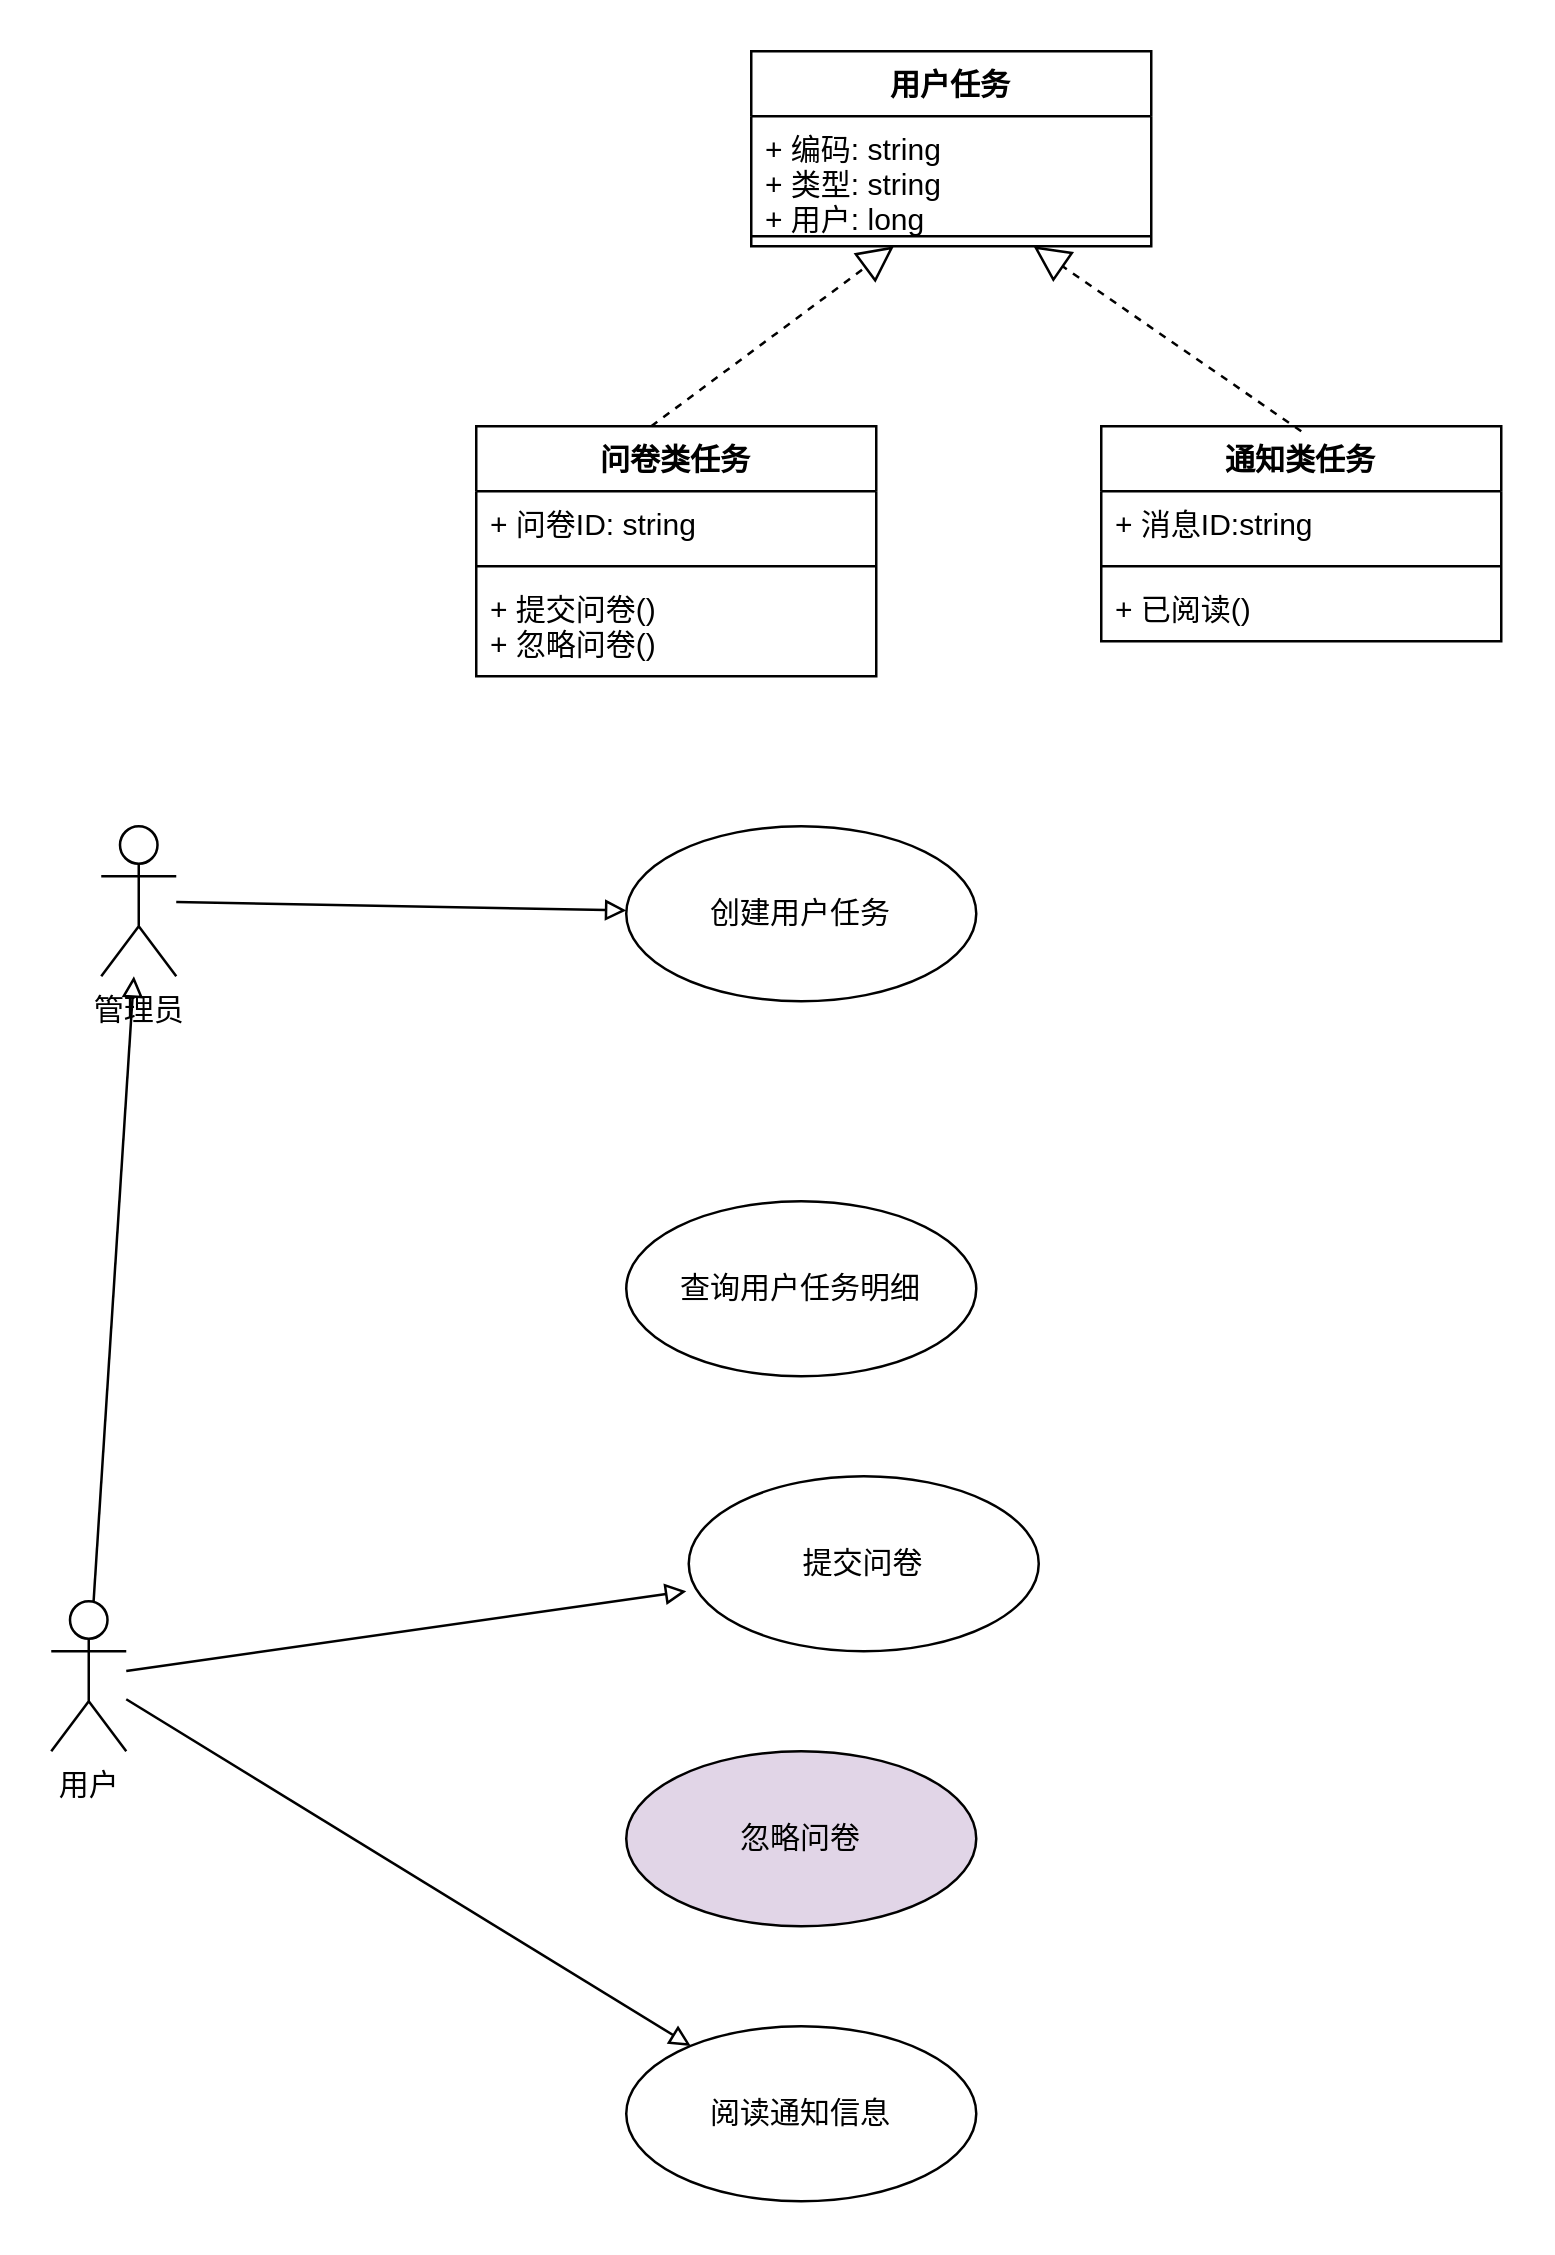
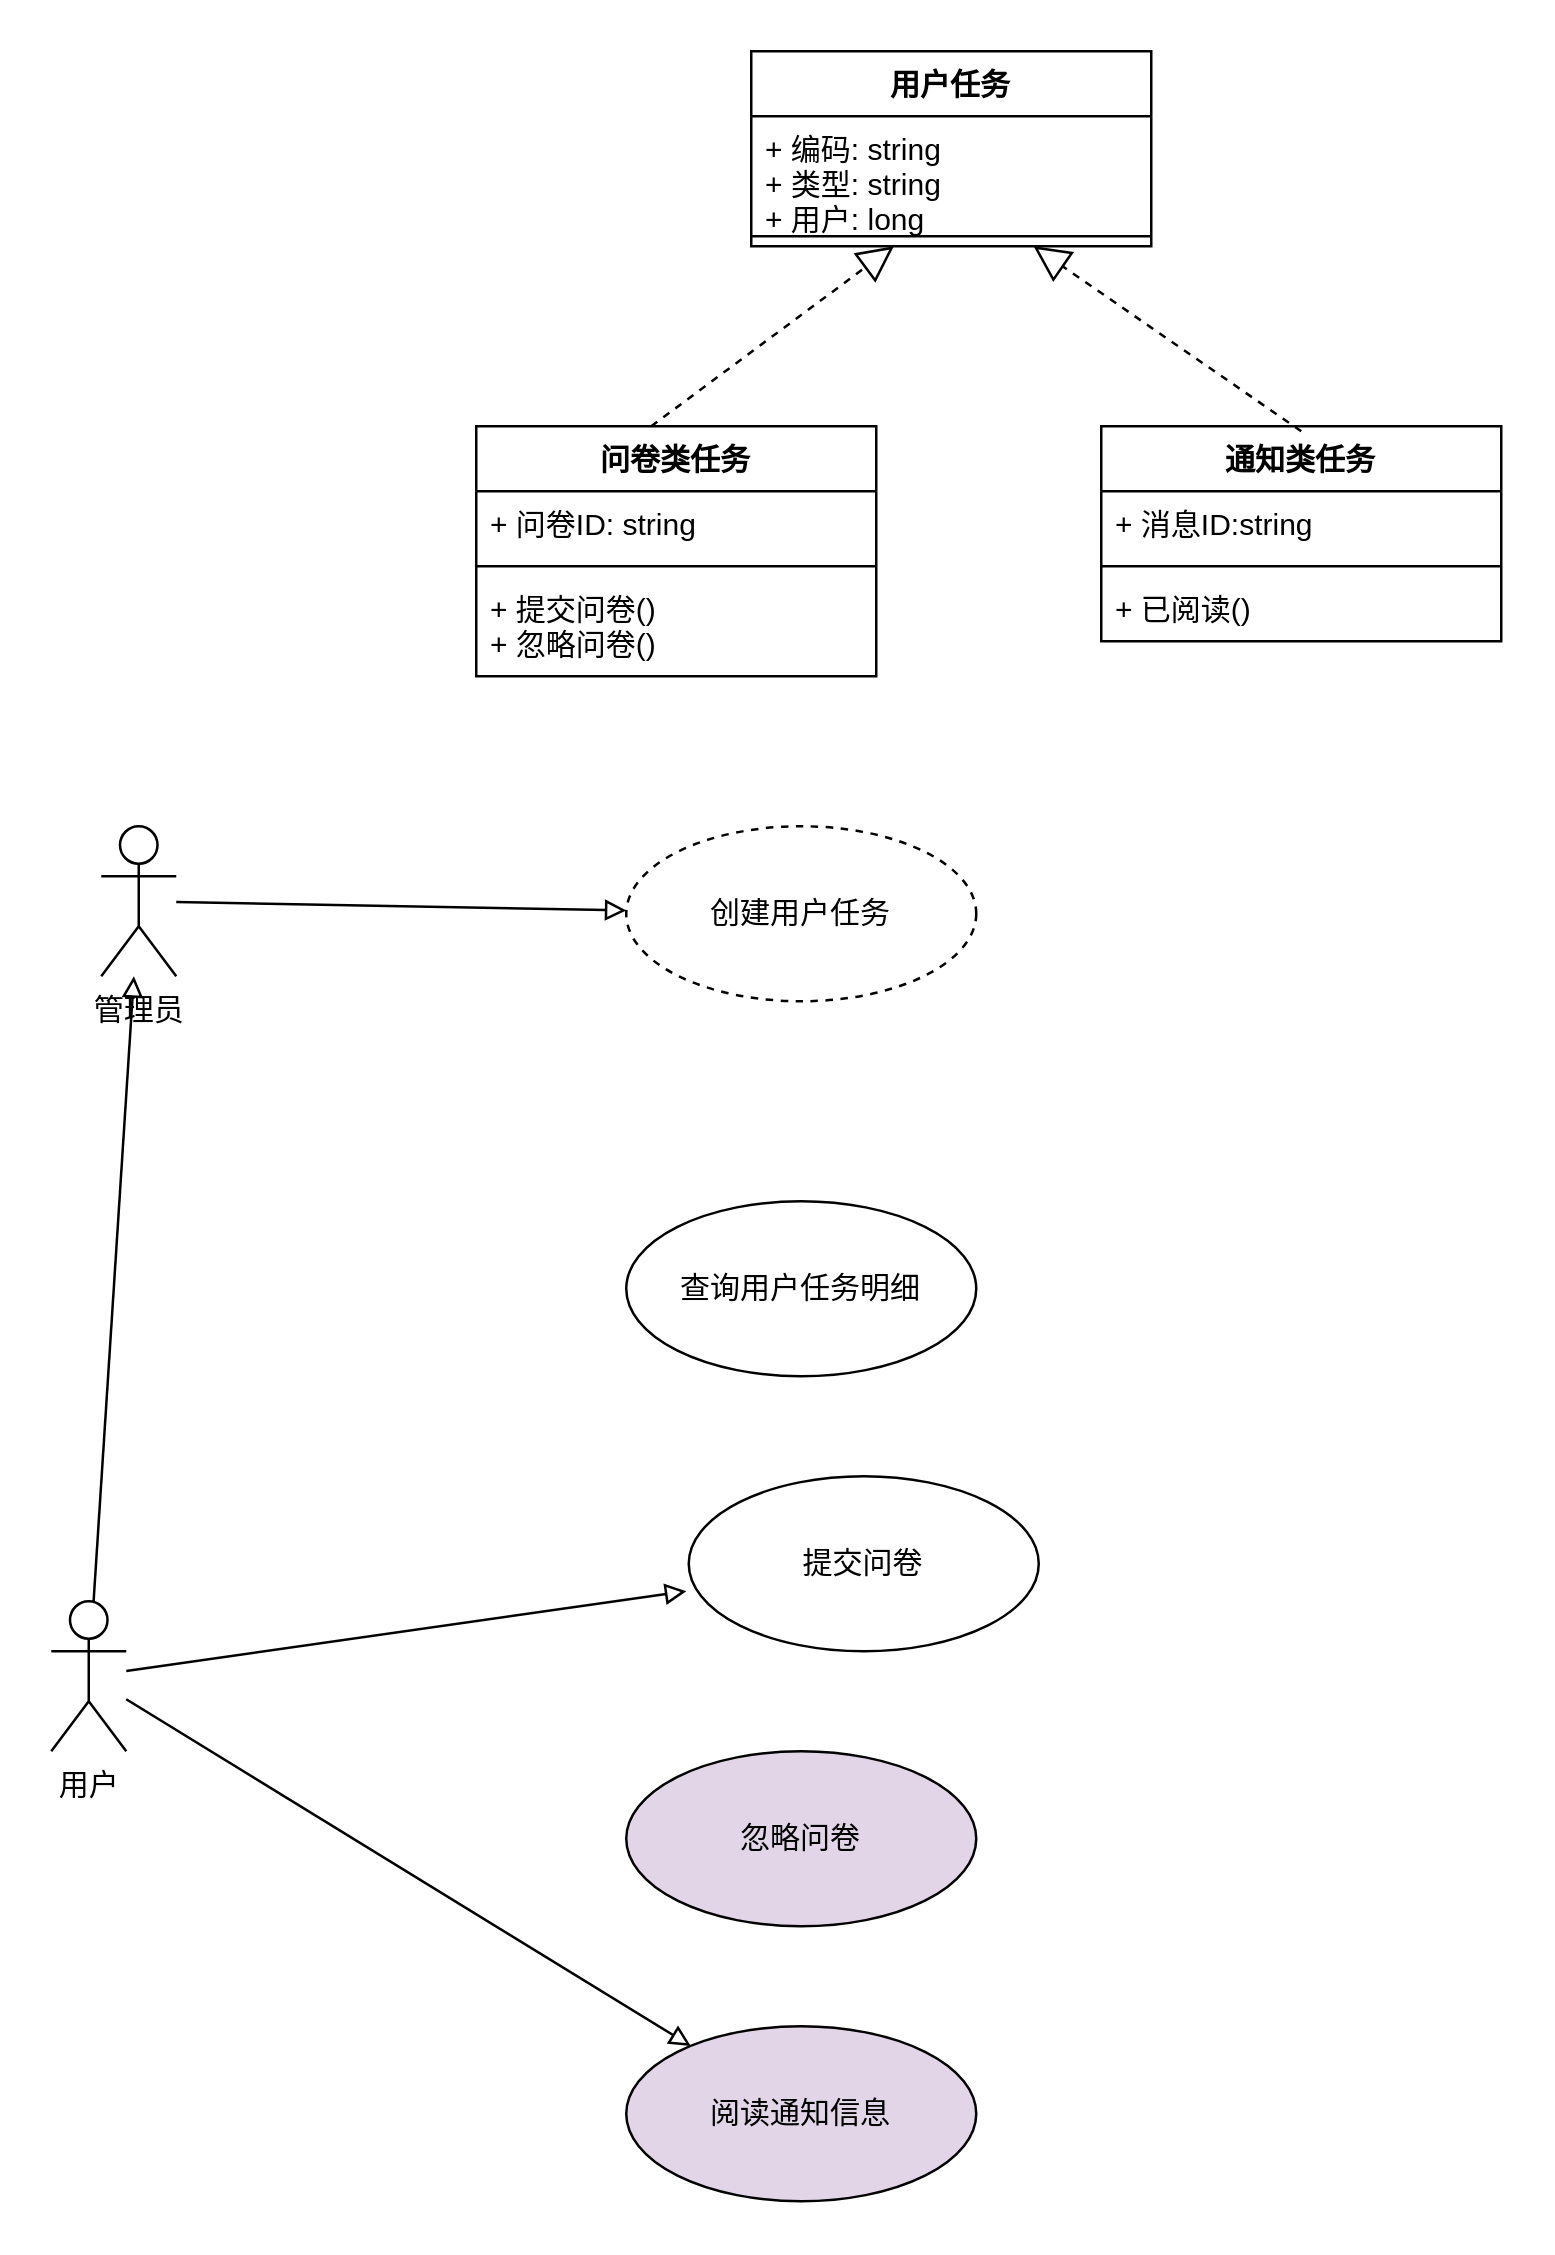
node "创建用户任务": style solid -> dashed
node "阅读通知信息": fillcolor #ffffff -> #e1d5e7
